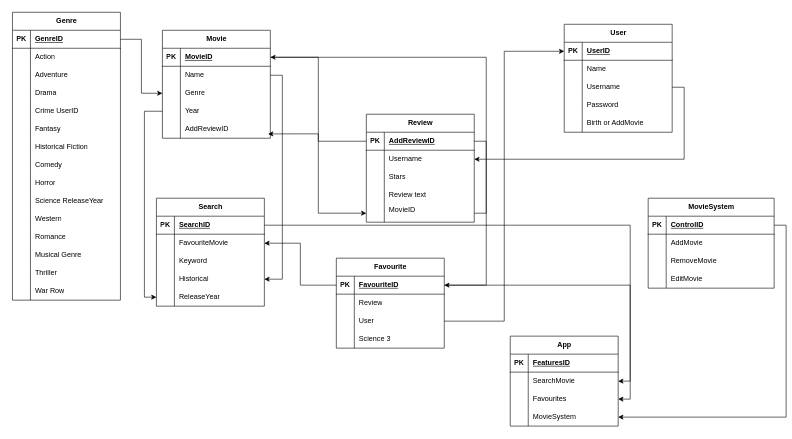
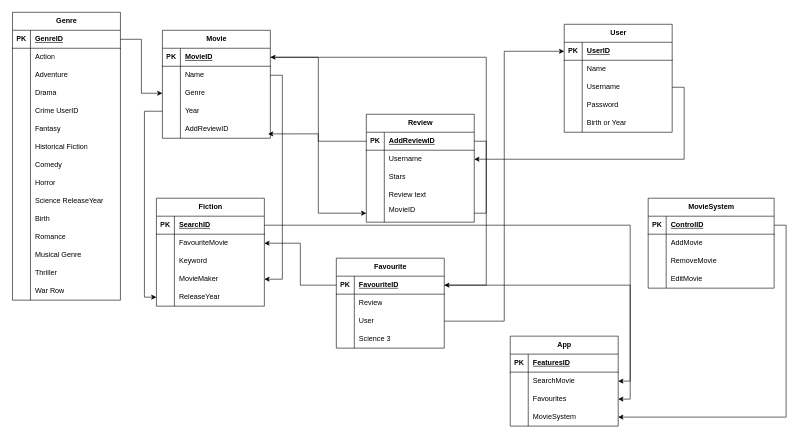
node "Birth or AddMovie": label "Birth or AddMovie" -> "Birth or Year"
node "Search": label "Search" -> "Fiction"
node "Western": label "Western" -> "Birth"
node "Historical": label "Historical" -> "MovieMaker"
